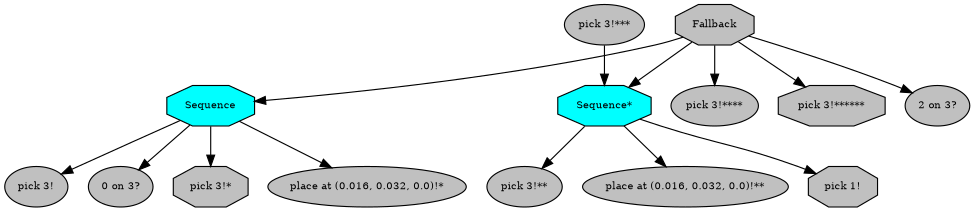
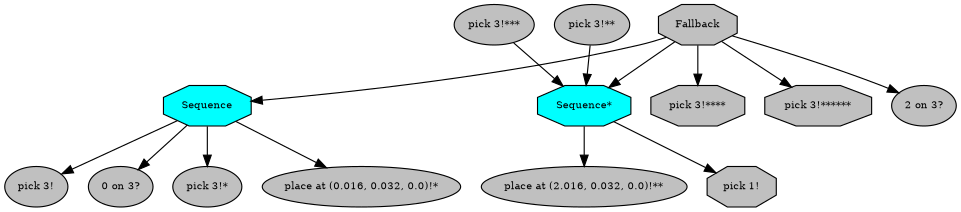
node "pick 3!****": shape ellipse -> octagon
edge "Sequence*" -> "pick 3!**": reversed
node "pick 3!*": shape octagon -> ellipse
node "place at (0.016, 0.032, 0.0)!**": label "place at (0.016, 0.032, 0.0)!**" -> "place at (2.016, 0.032, 0.0)!**"
